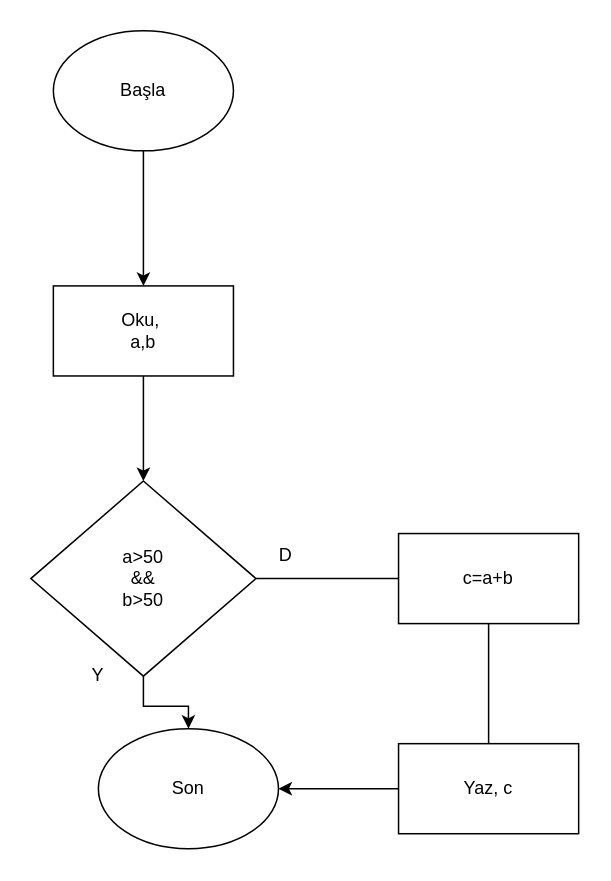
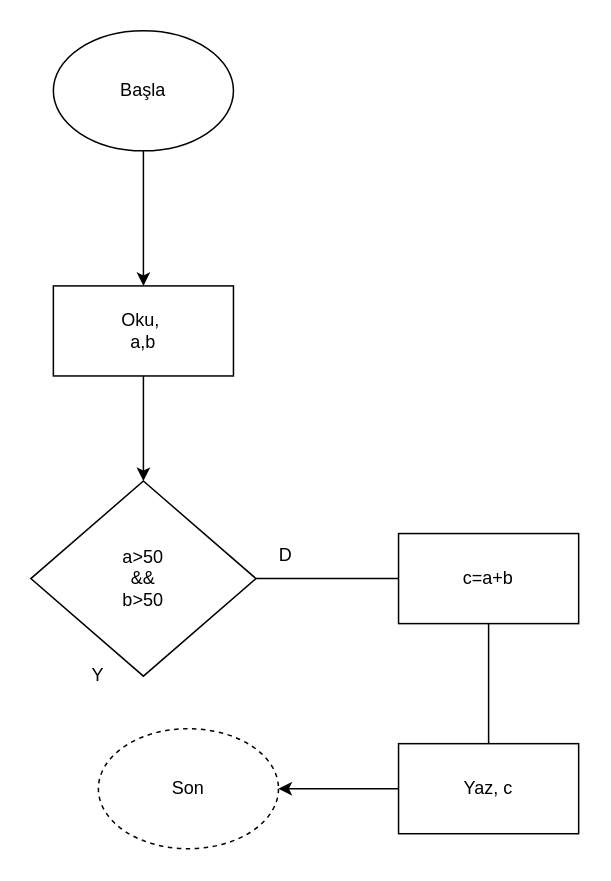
edge "a>50 && b>50" -> "Son": removed
node "Son": style solid -> dashed
